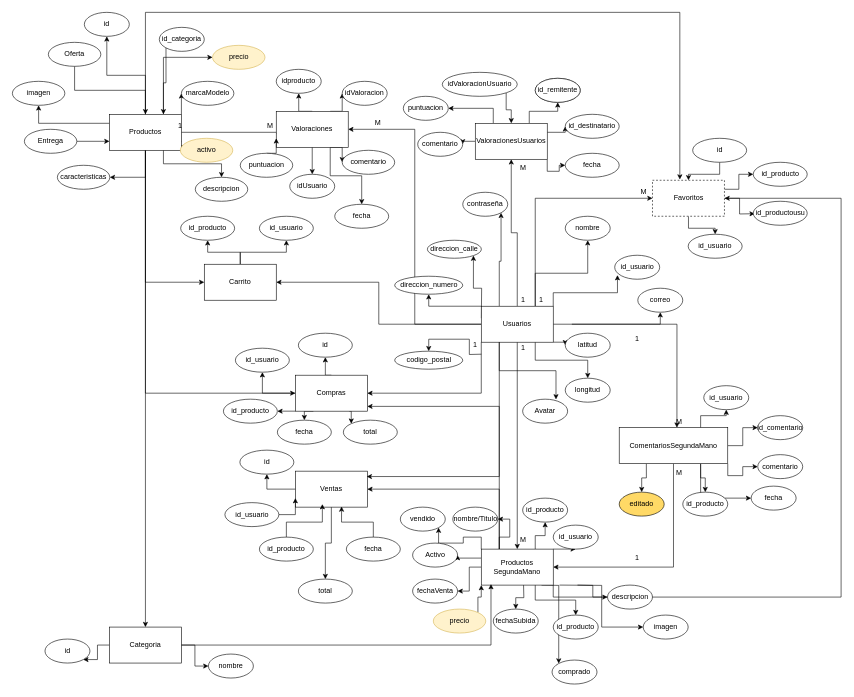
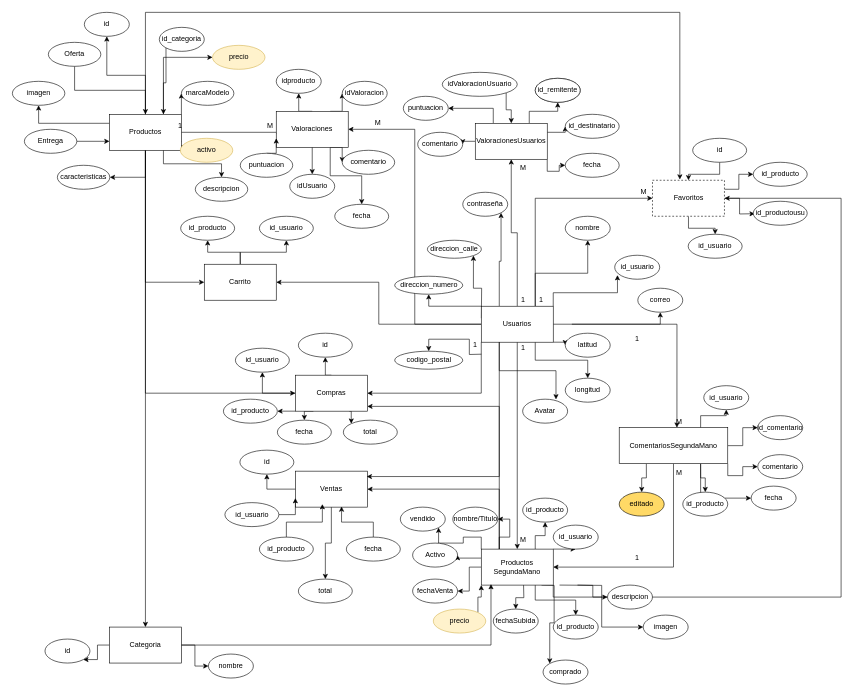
node "comprado": moved (575, 672) -> (566, 672)
